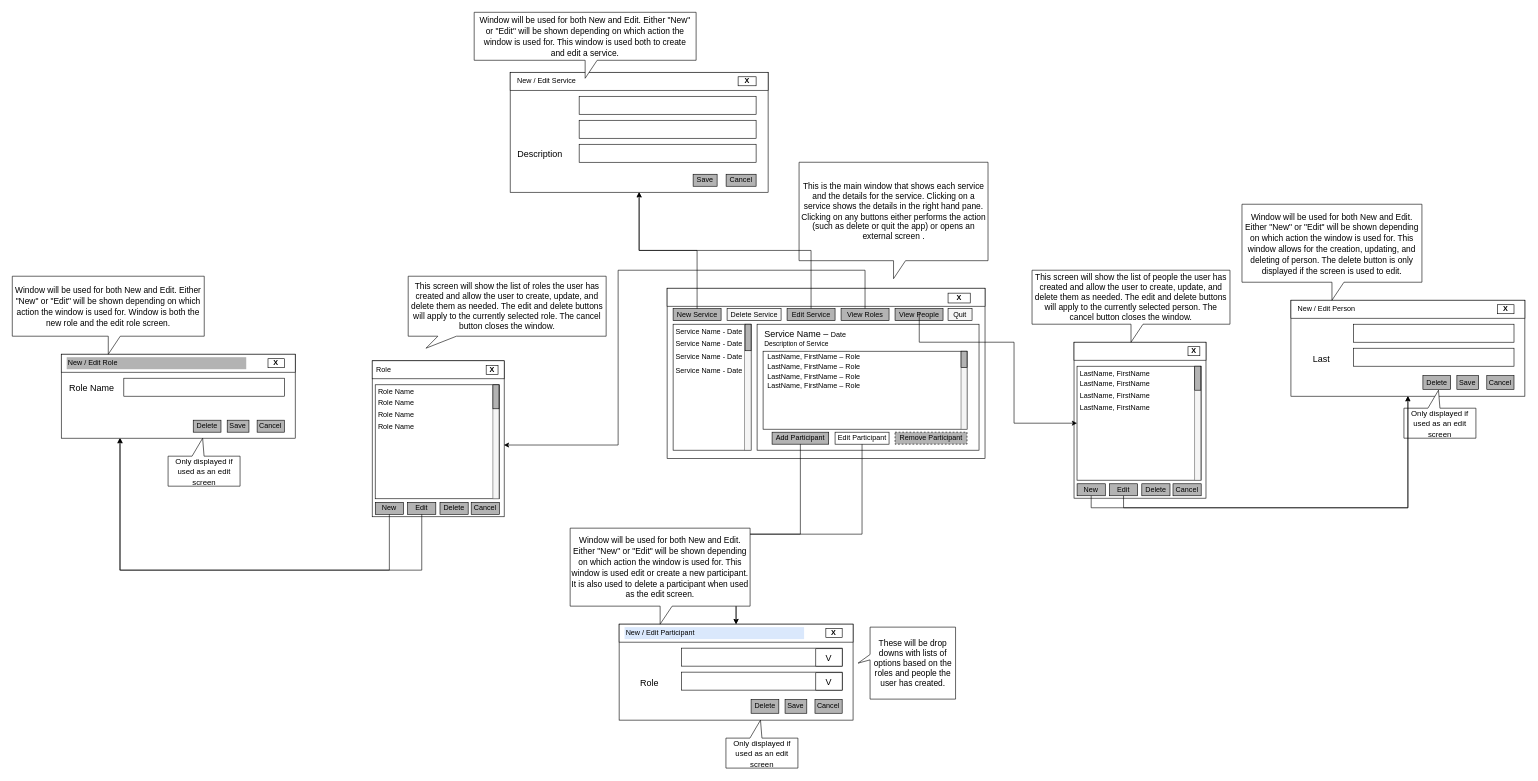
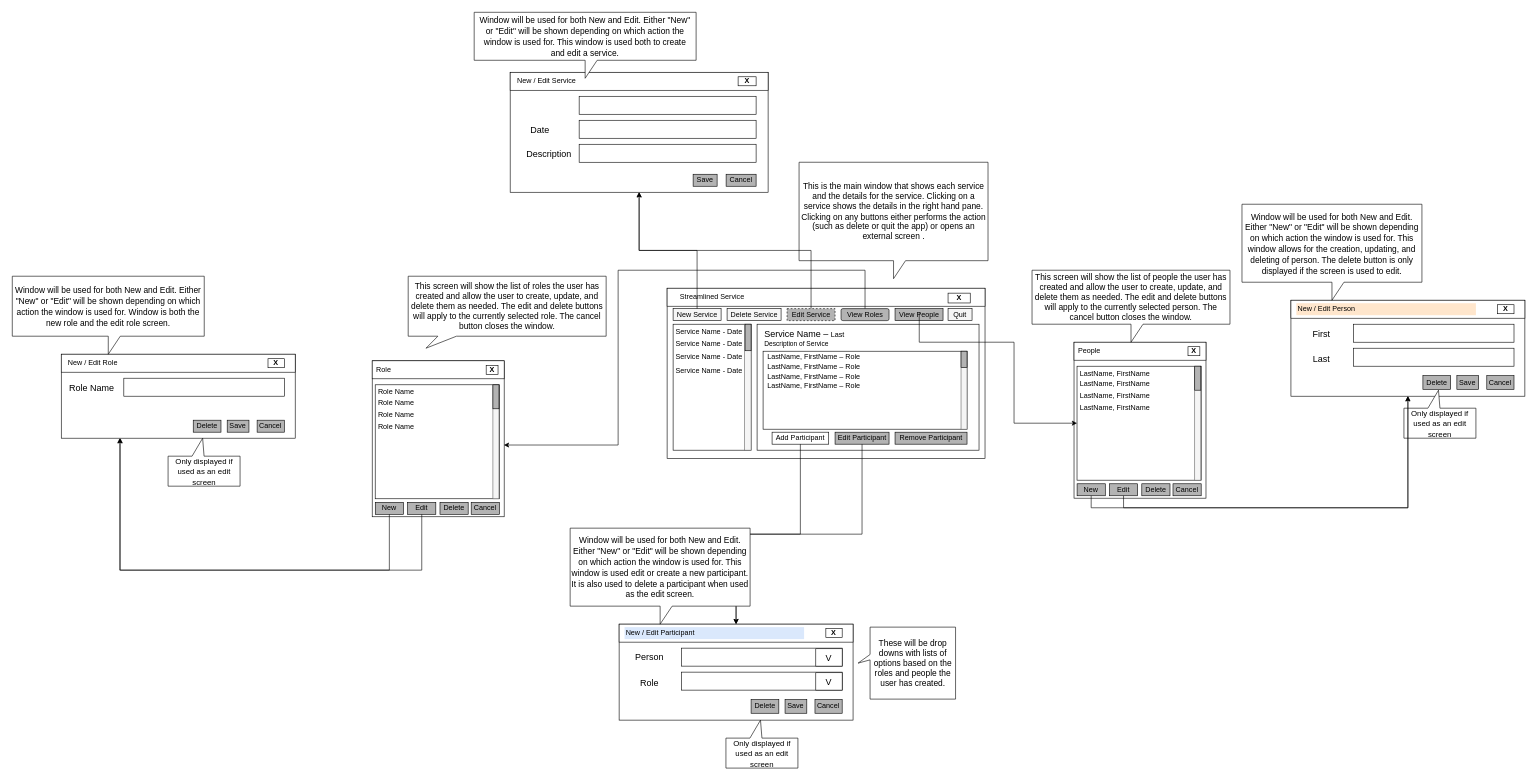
node "Date": added
node "Description": moved (540, 153) -> (549, 153)
node "Streamlined Service": added
node "New / Edit Person": fillcolor #ffffff -> #ffe6cc
node "New Service": fillcolor #b3b3b3 -> #f5f5f5
node "Edit Service": style solid -> dashed
node "View Roles": shape rectangle -> rounded rectangle
node "Service Name – Date": label "Service Name – Date" -> "Service Name – Last"
node "First": added
node "People": added
node "New / Edit Role": fillcolor #b3b3b3 -> #ffffff
node "Add Participant": fillcolor #b3b3b3 -> #ffffff
node "Edit Participant": fillcolor #ffffff -> #b3b3b3
node "Remove Participant": style dashed -> solid
node "Person": added
